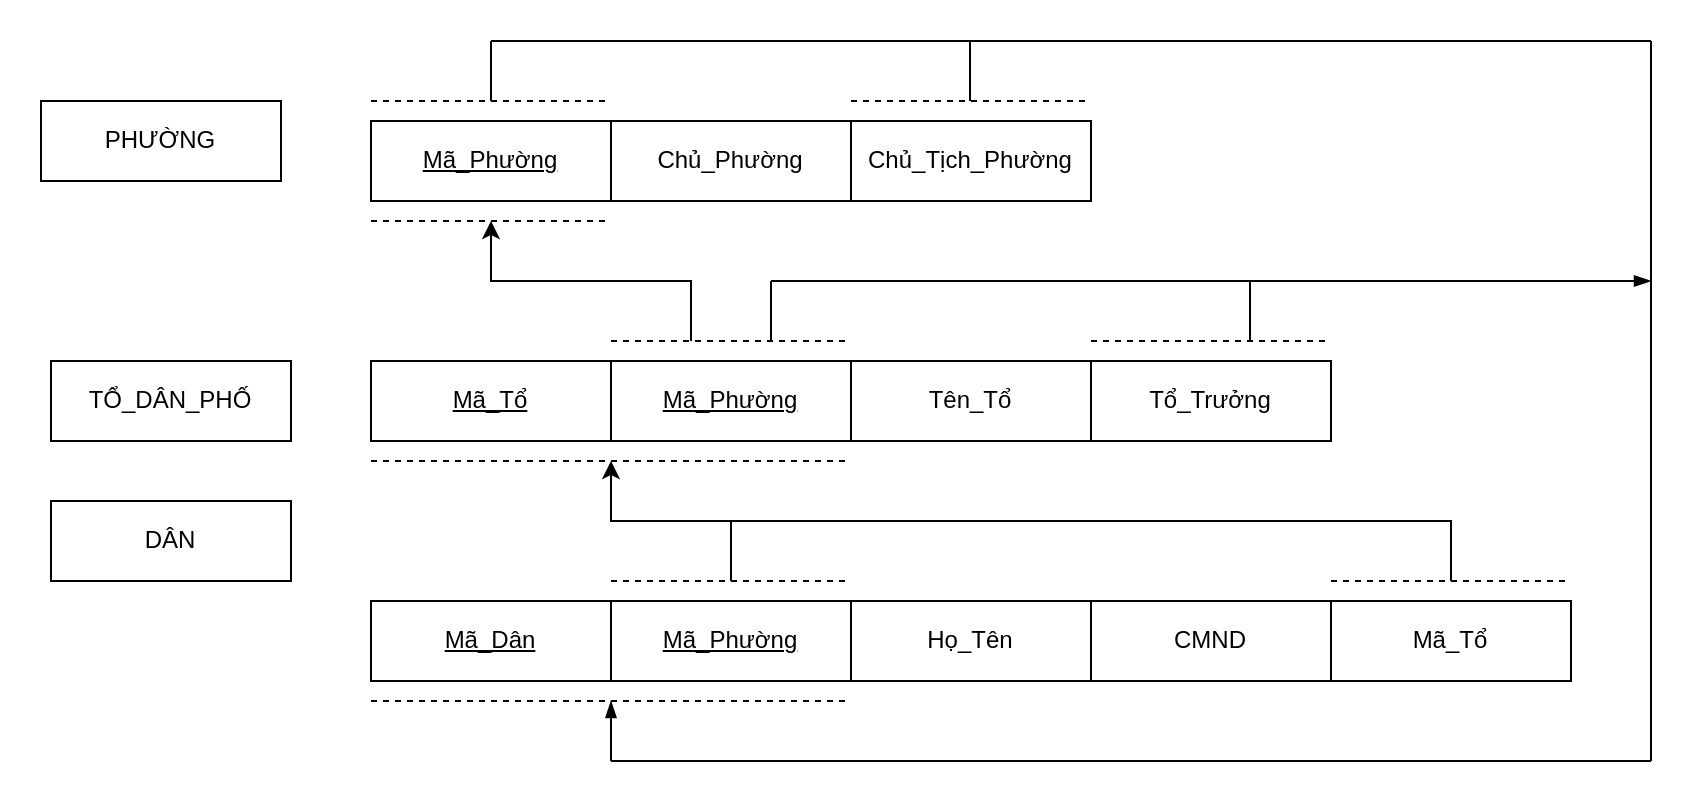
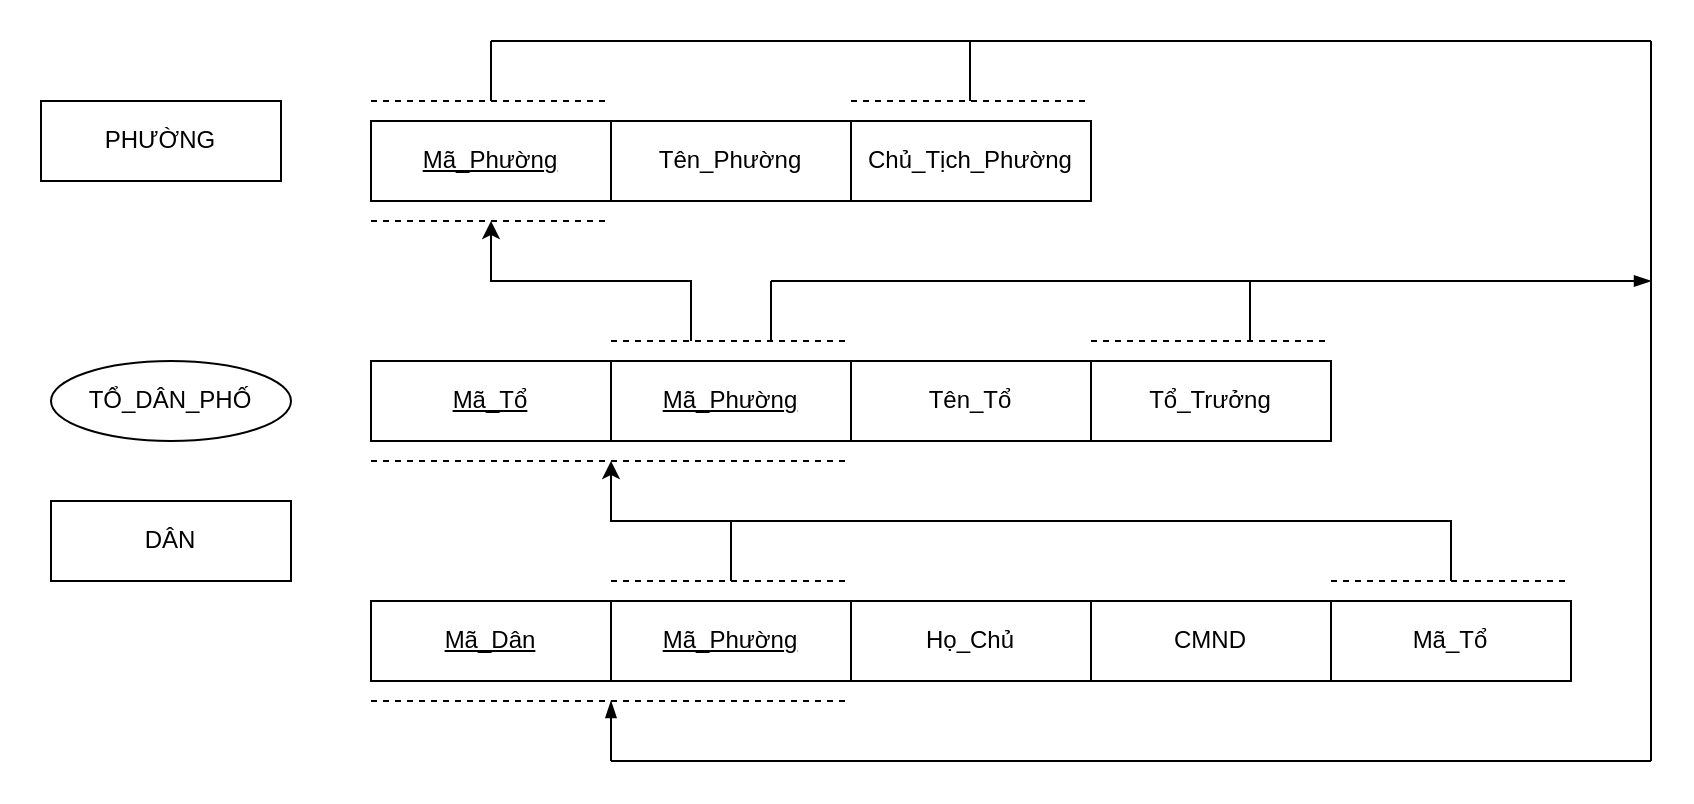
node "Chủ_Phường": label "Chủ_Phường" -> "Tên_Phường"
node "TỔ_DÂN_PHỐ": shape rectangle -> ellipse
node "Họ_Tên": label "Họ_Tên" -> "Họ_Chủ"
